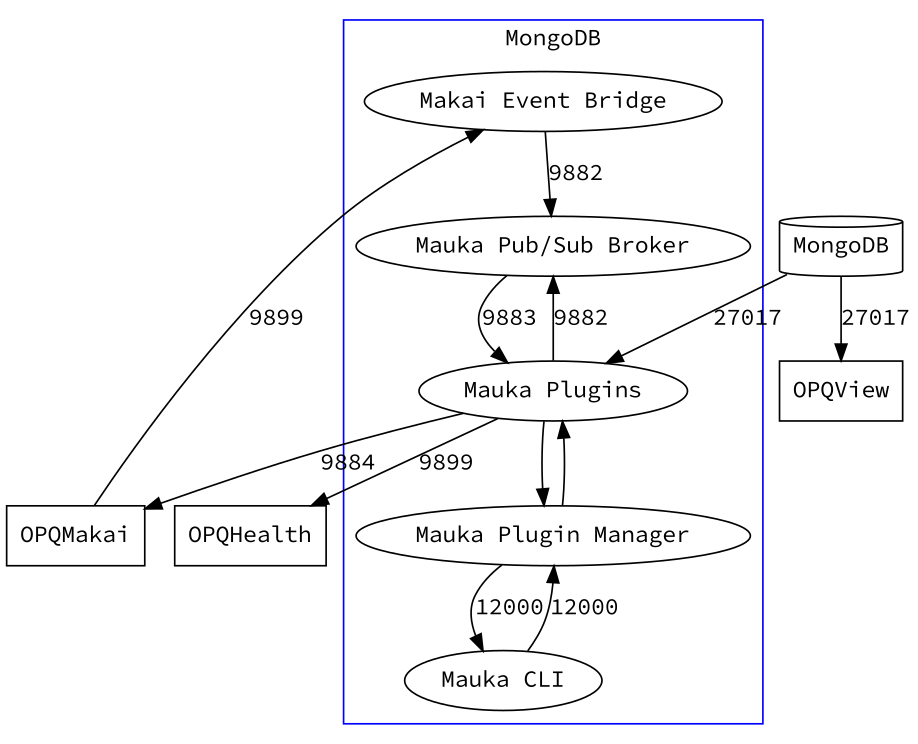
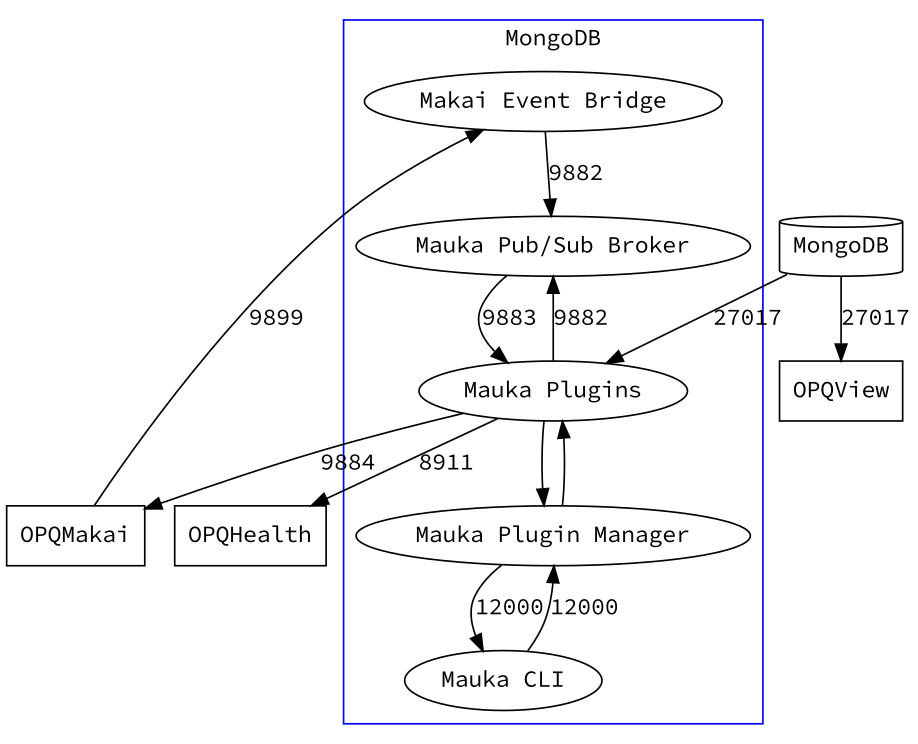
edge "Mauka Plugins" -> "OPQHealth": label "9899" -> "8911"
